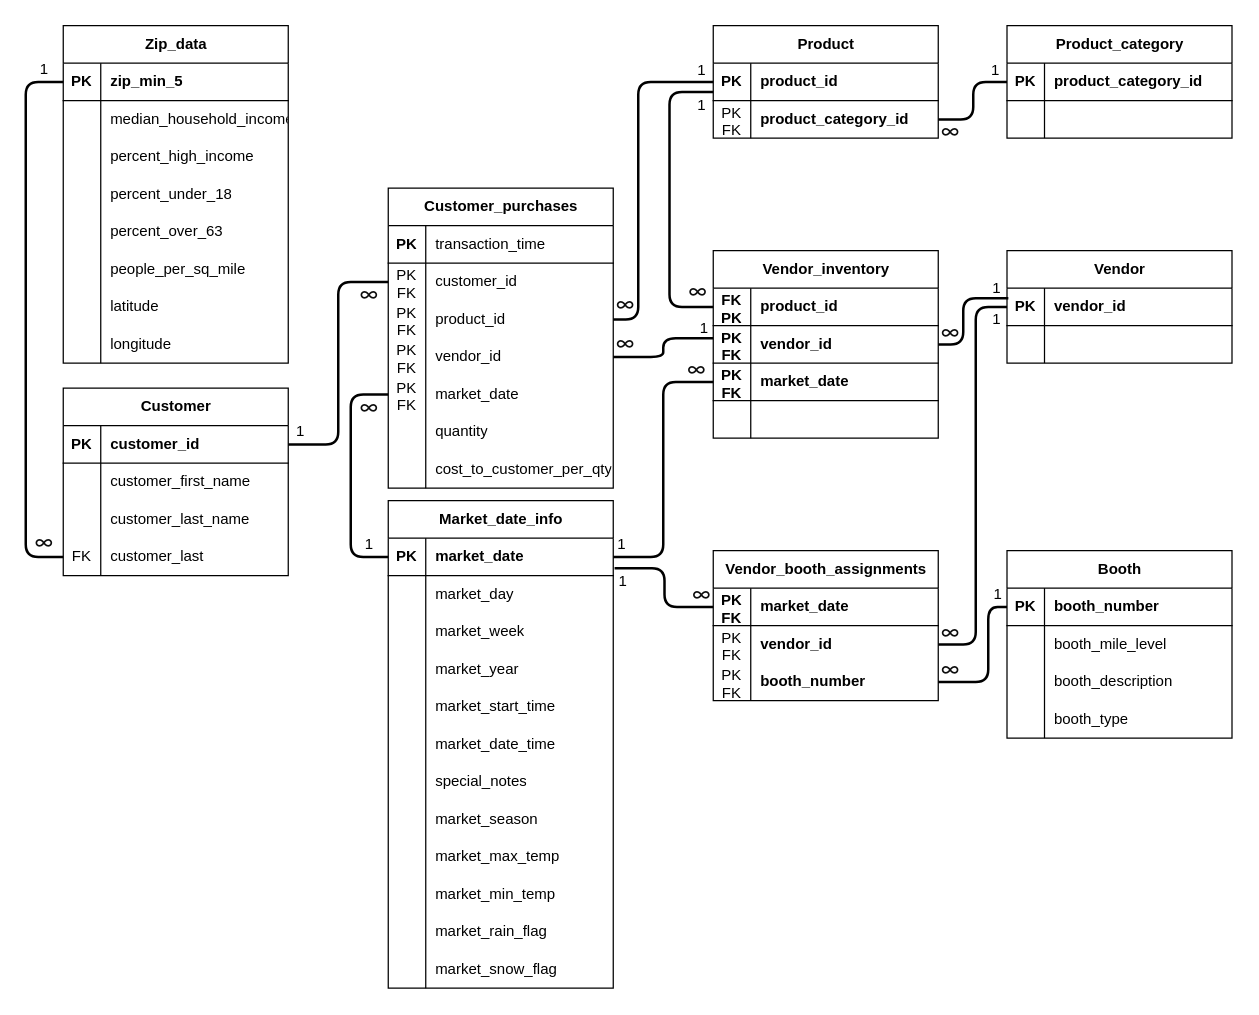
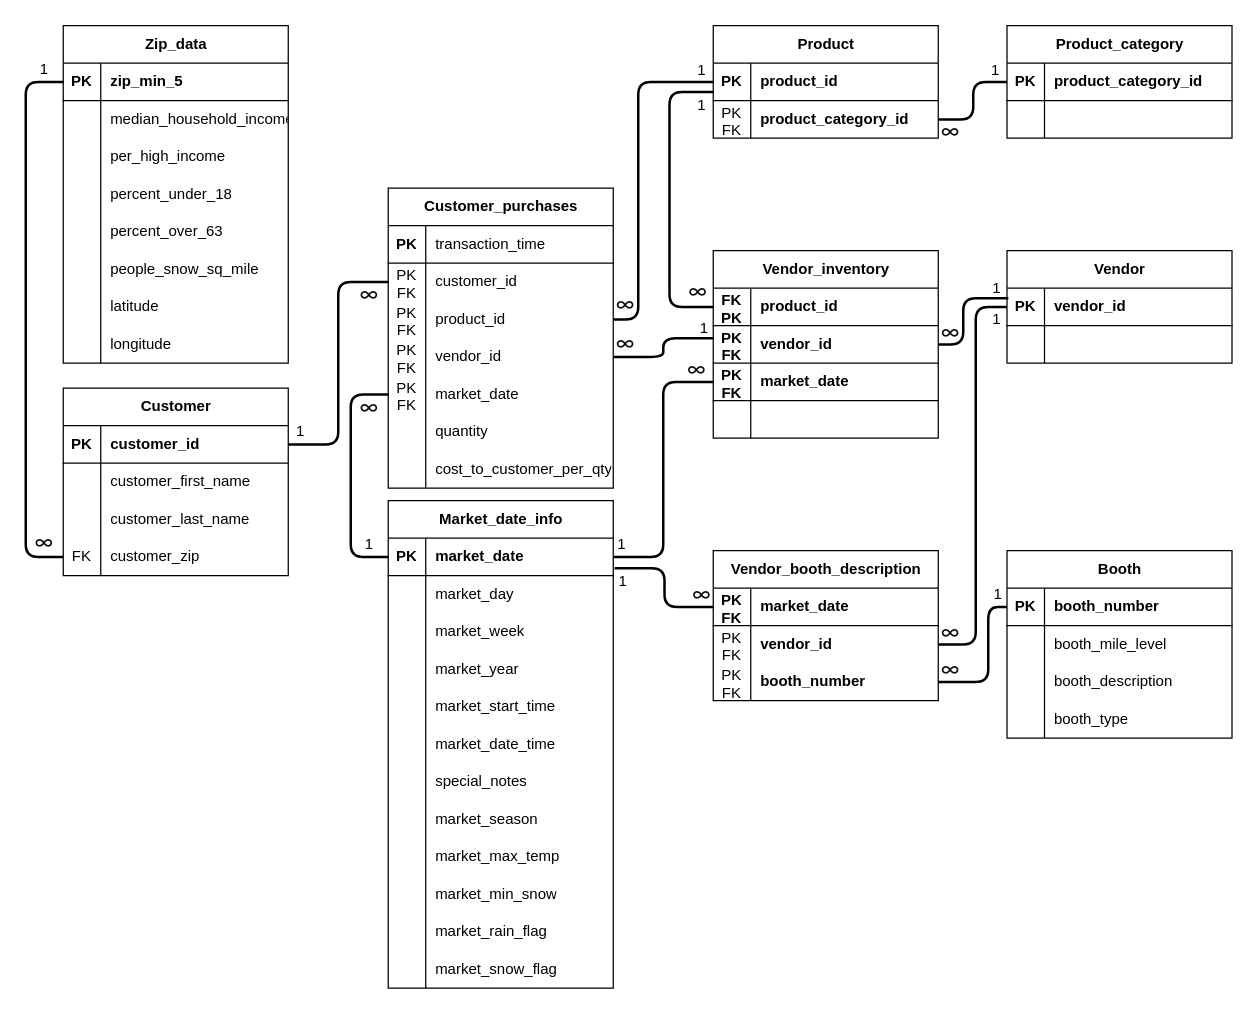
node "percent_high_income": label "percent_high_income" -> "per_high_income"
node "people_per_sq_mile": label "people_per_sq_mile" -> "people_snow_sq_mile"
node "customer_last": label "customer_last" -> "customer_zip"
node "Vendor_booth_assignments": label "Vendor_booth_assignments" -> "Vendor_booth_description"
node "market_min_temp": label "market_min_temp" -> "market_min_snow"
